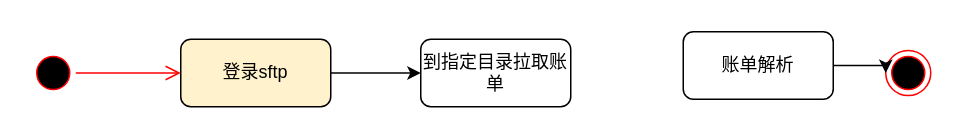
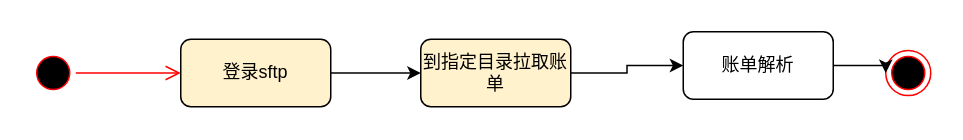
node "到指定目录拉取账单": fillcolor #ffffff -> #fff2cc
edge "到指定目录拉取账单" -> "账单解析": added
